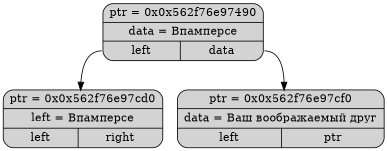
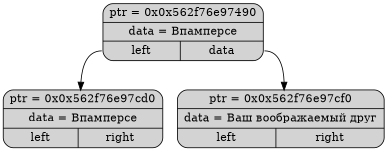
node "ptr = 0x0x562f76e97cd0": text "left = Впамперсе" -> "data = Впамперсе"
node "ptr = 0x0x562f76e97cf0": text "ptr" -> "right"
